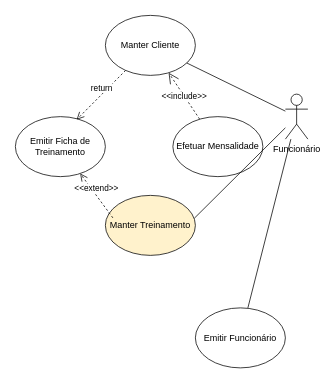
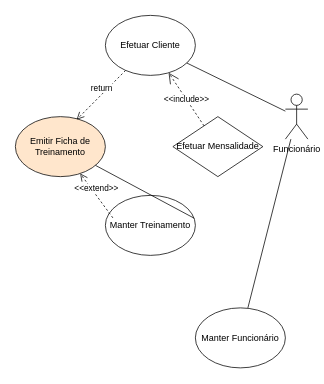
node "Manter Cliente": label "Manter Cliente" -> "Efetuar Cliente"
node "Emitir Ficha de Treinamento": fillcolor #ffffff -> #ffe6cc
node "Efetuar Mensalidade": shape ellipse -> diamond
edge "Funcionário" -- "Manter Treinamento": now "Emitir Ficha de Treinamento" -- "Manter Treinamento"
node "Manter Treinamento": fillcolor #fff2cc -> #ffffff
node "Emitir Funcionário": label "Emitir Funcionário" -> "Manter Funcionário"
